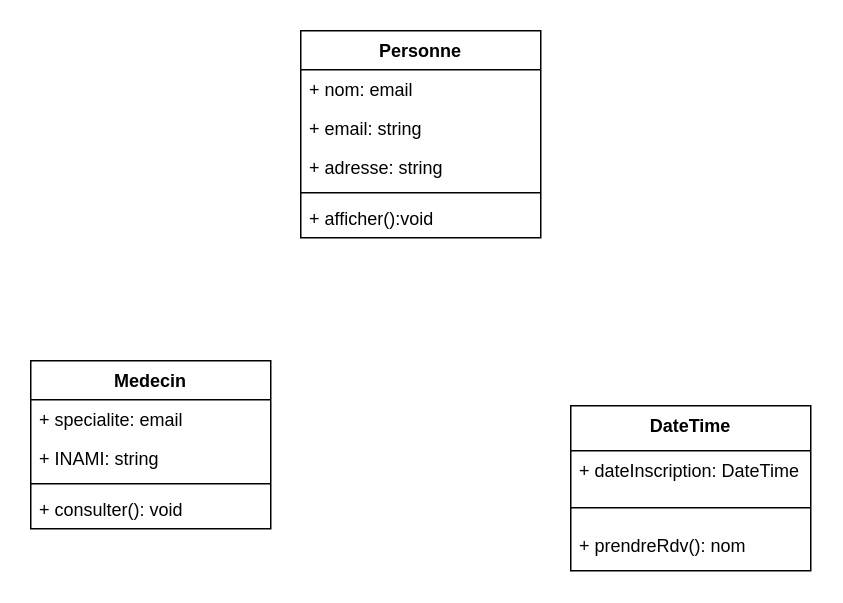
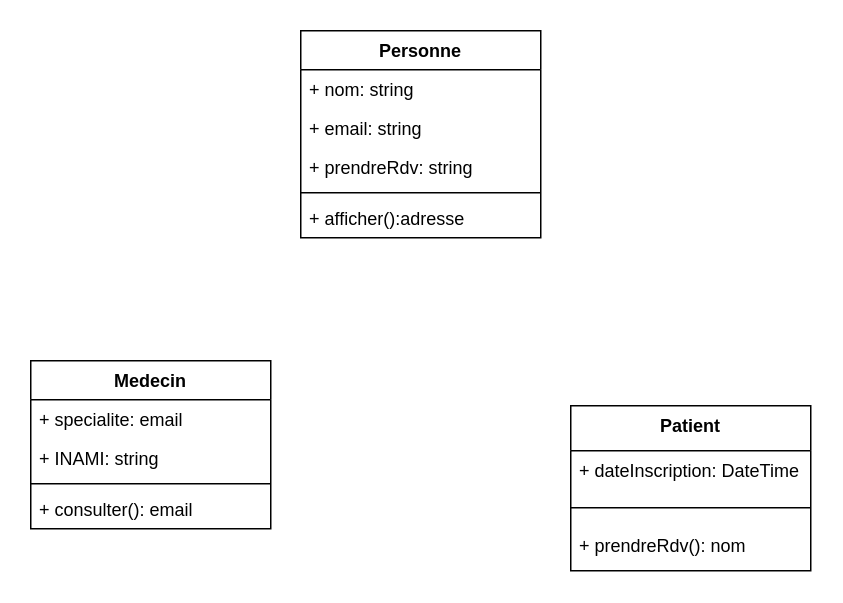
node "+ nom: email": label "+ nom: email" -> "+ nom: string"
node "+ adresse: string": label "+ adresse: string" -> "+ prendreRdv: string"
node "+ afficher():void": label "+ afficher():void" -> "+ afficher():adresse"
node "DateTime": label "DateTime" -> "Patient"
node "+ consulter(): void": label "+ consulter(): void" -> "+ consulter(): email"
